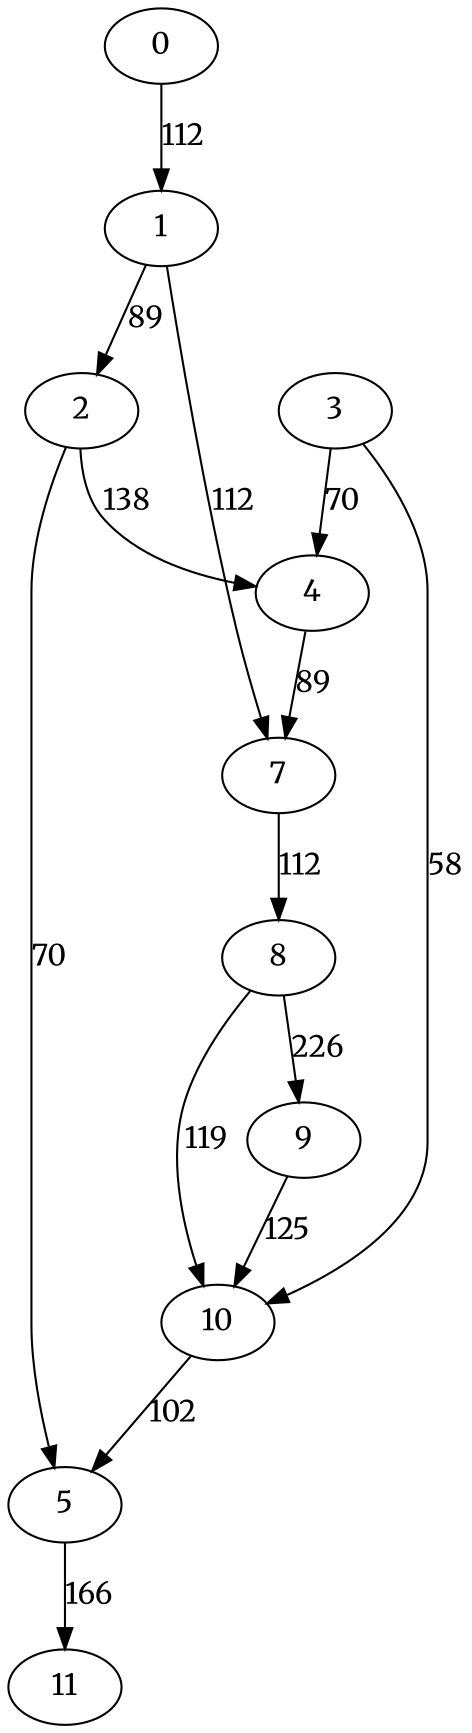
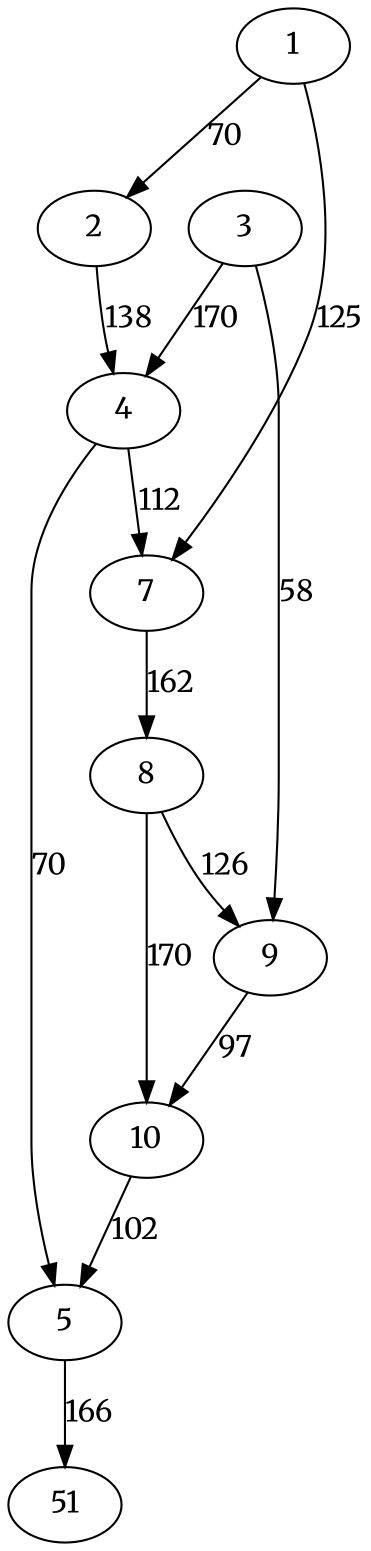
node "0": removed
edge "1" -> "2": label "89" -> "70"
edge "1" -> "7": label "112" -> "125"
edge "3" -> "4": label "70" -> "170"
edge "4" -> "7": label "89" -> "112"
edge "7" -> "8": label "112" -> "162"
edge "3" -> "10": now "3" -> "9"
edge "2" -> "5": now "4" -> "5"
edge "8" -> "9": label "226" -> "126"
edge "8" -> "10": label "119" -> "170"
edge "9" -> "10": label "125" -> "97"
node "11": label "11" -> "51"
